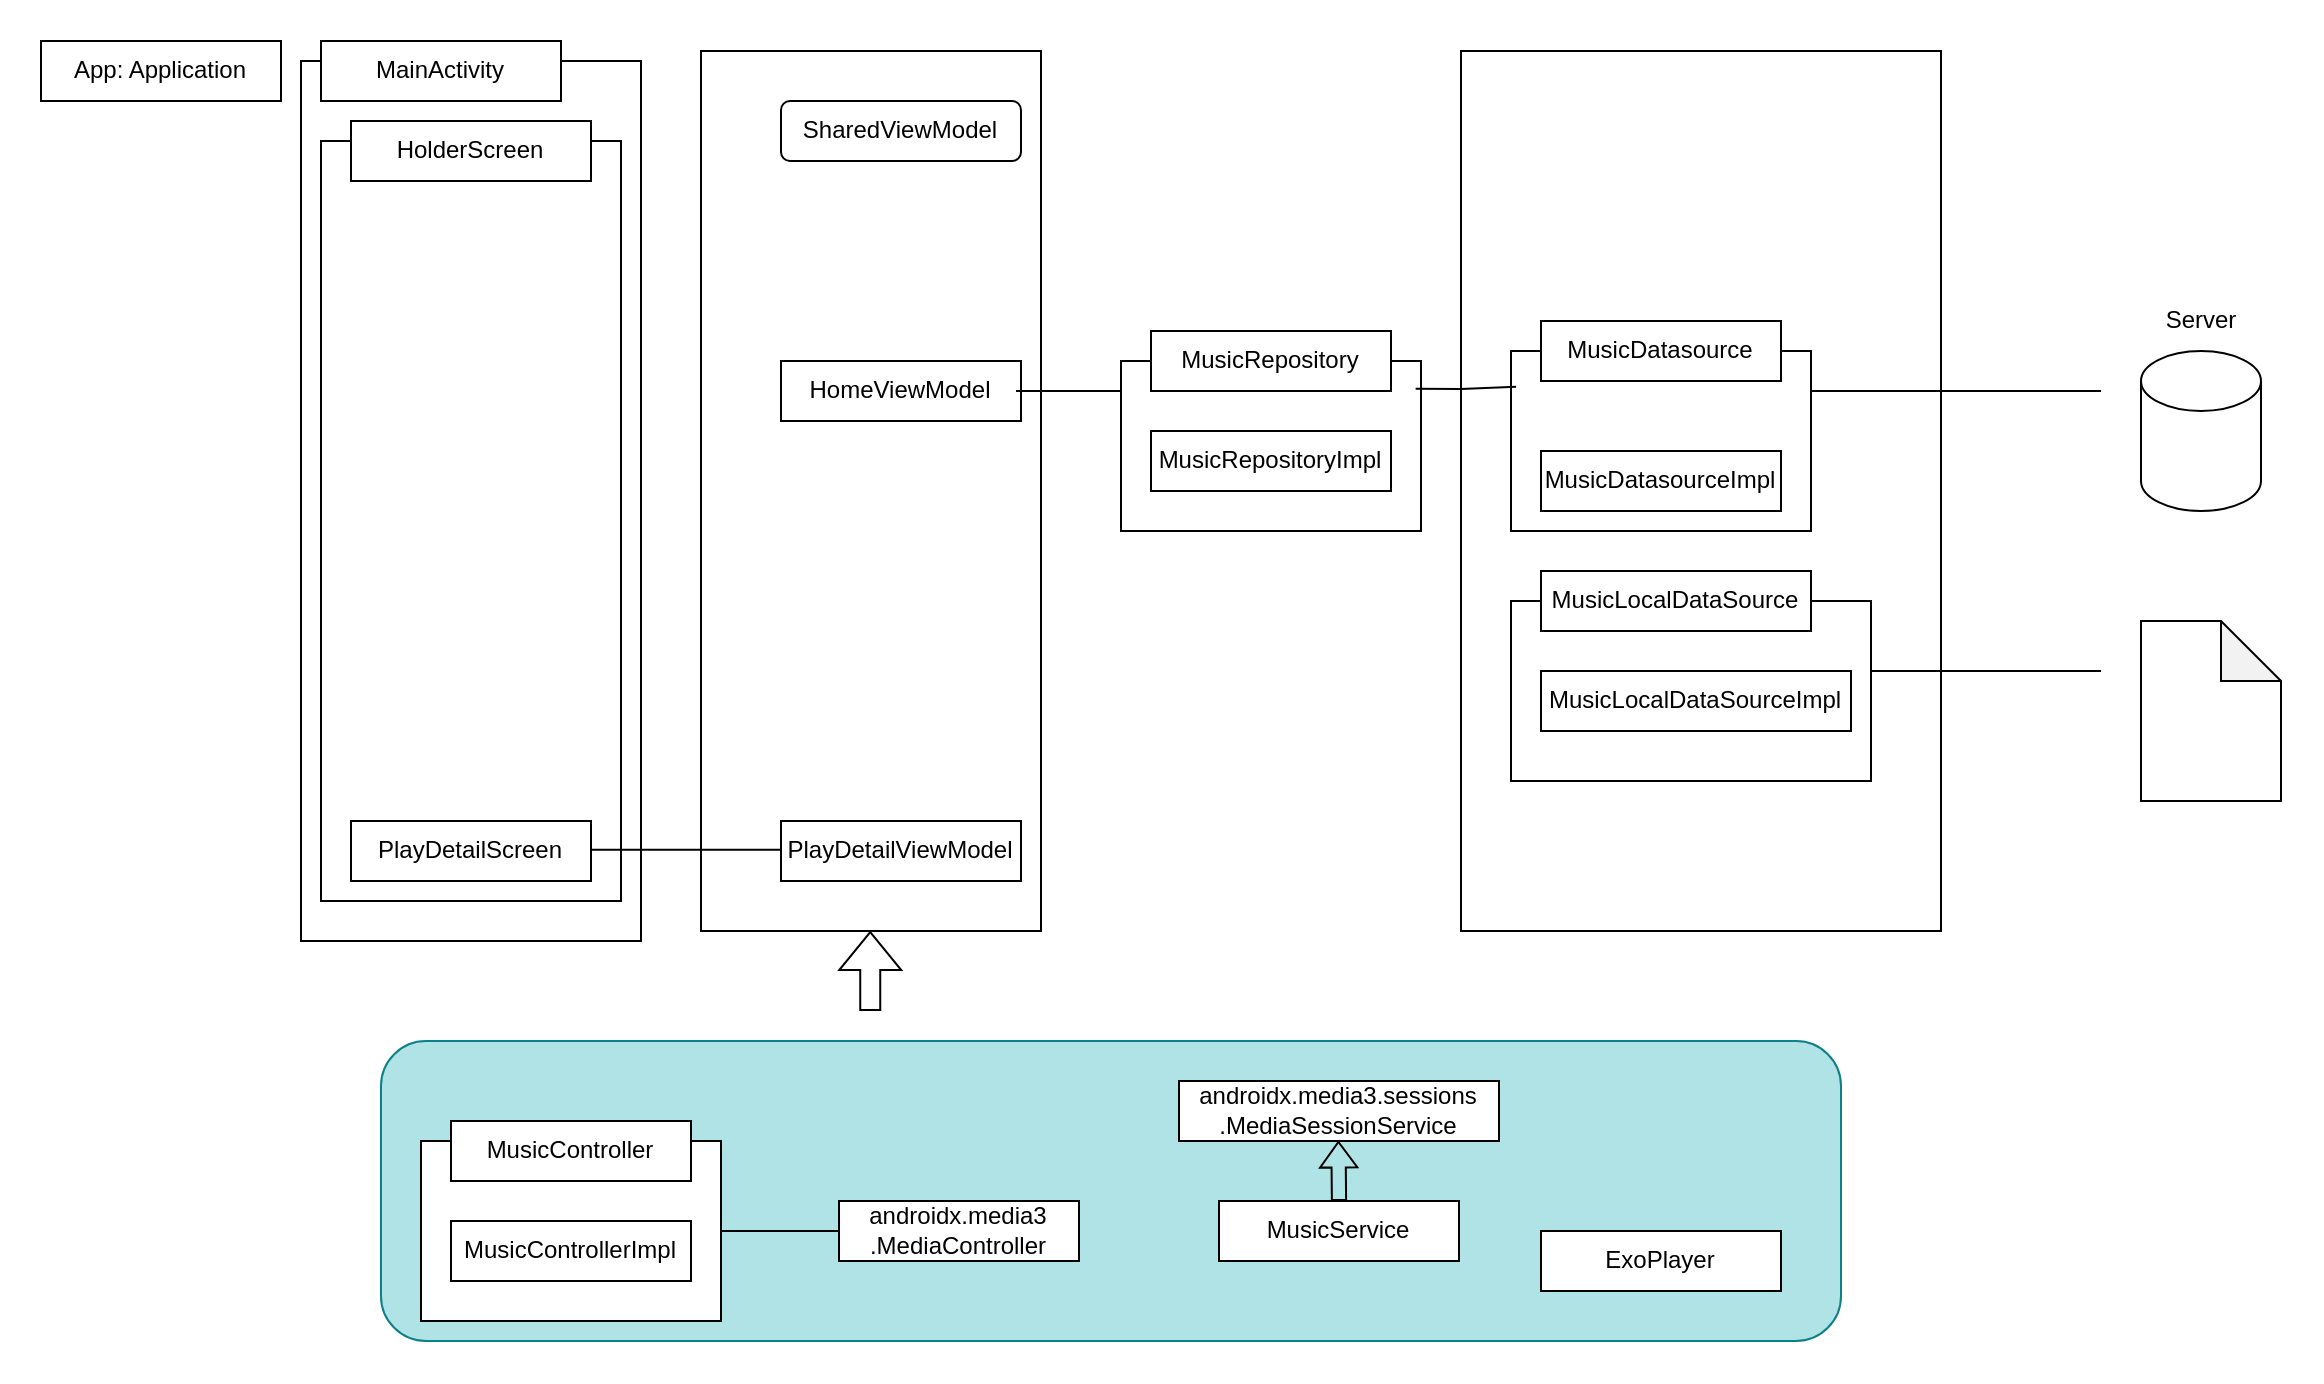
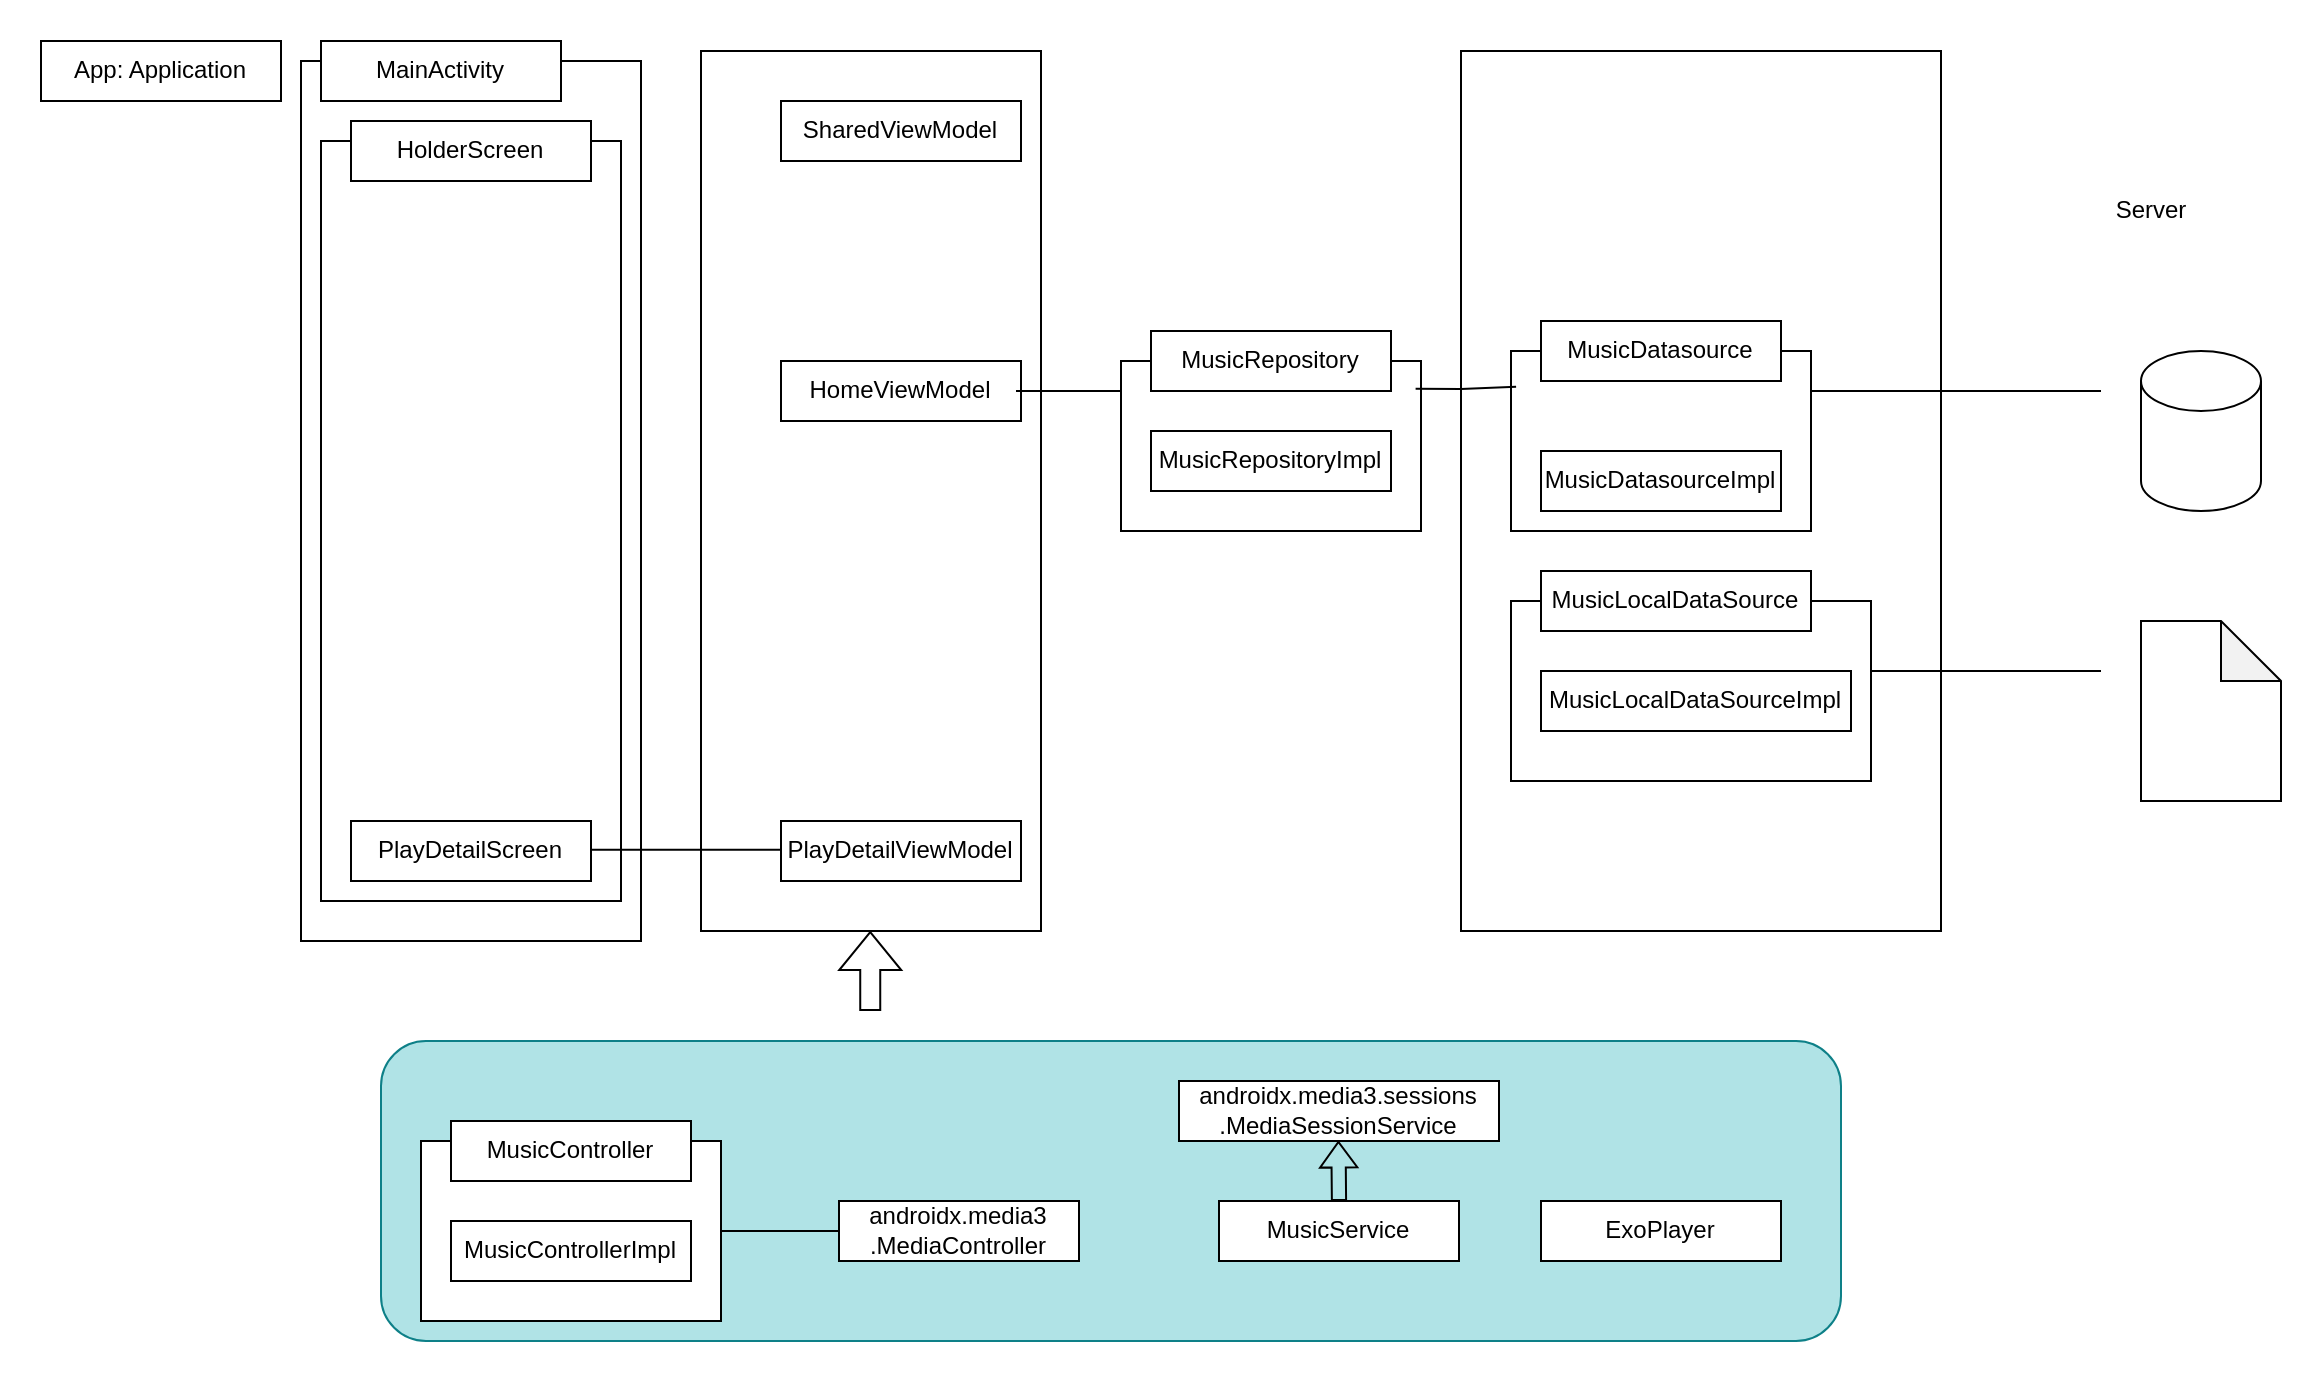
node "SharedViewModel": shape rounded rectangle -> rectangle
node "Server": moved (2201, 321) -> (2151, 211)
node "ExoPlayer": moved (1661, 1261) -> (1661, 1231)
